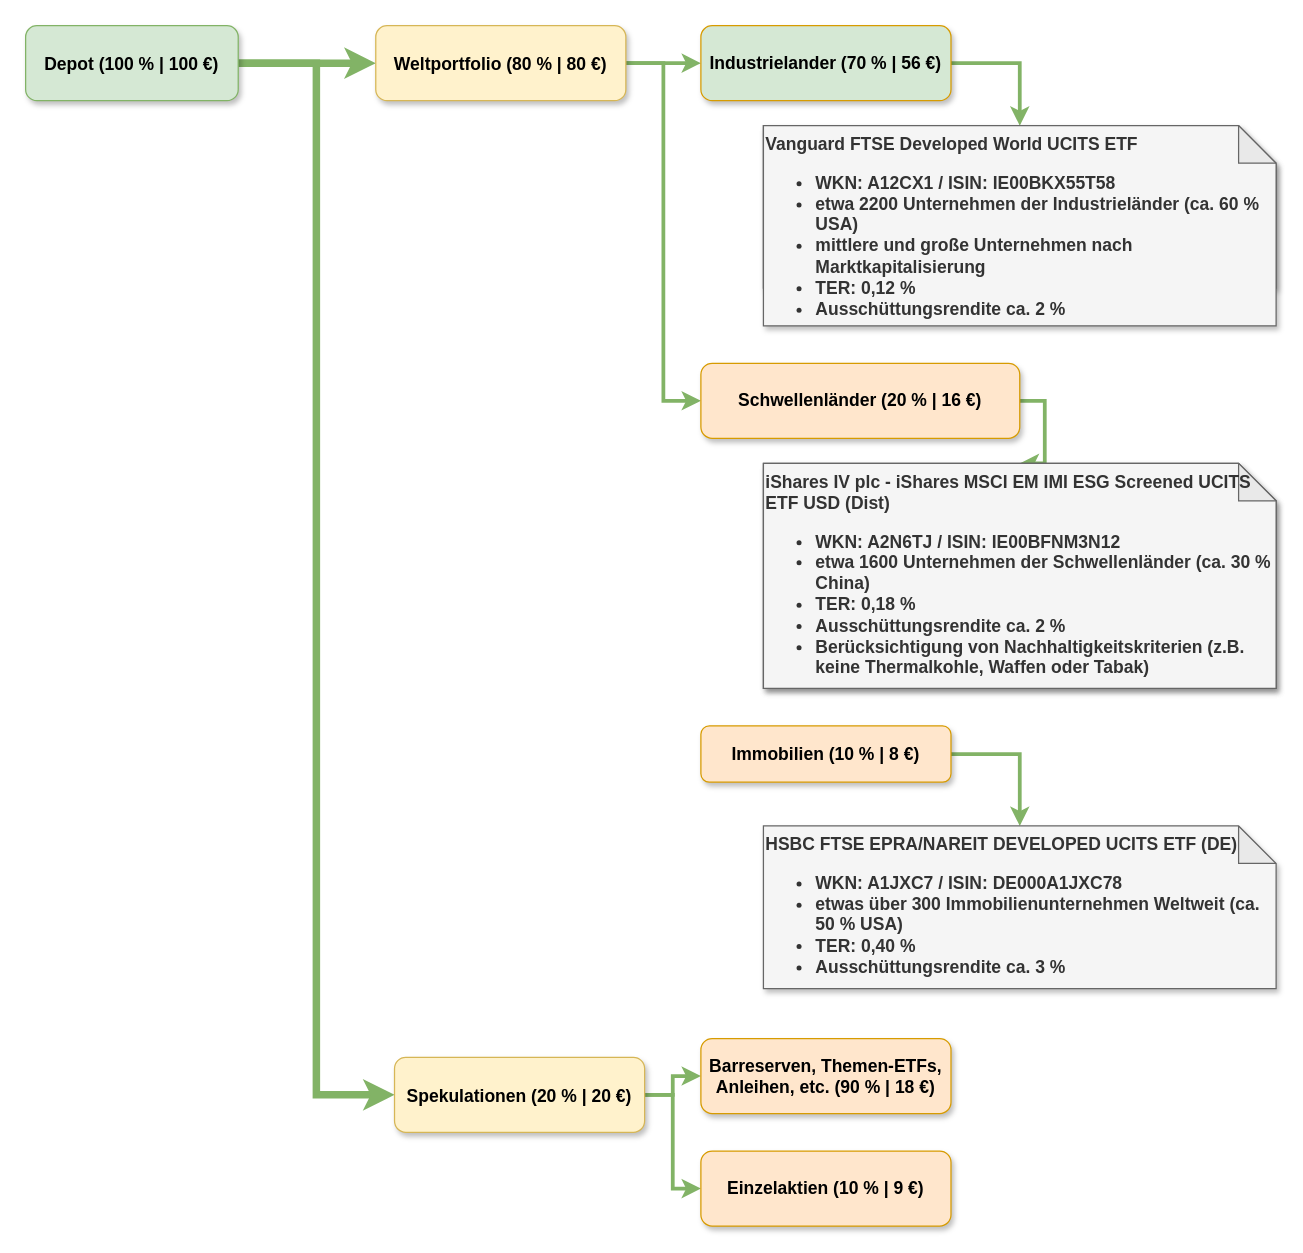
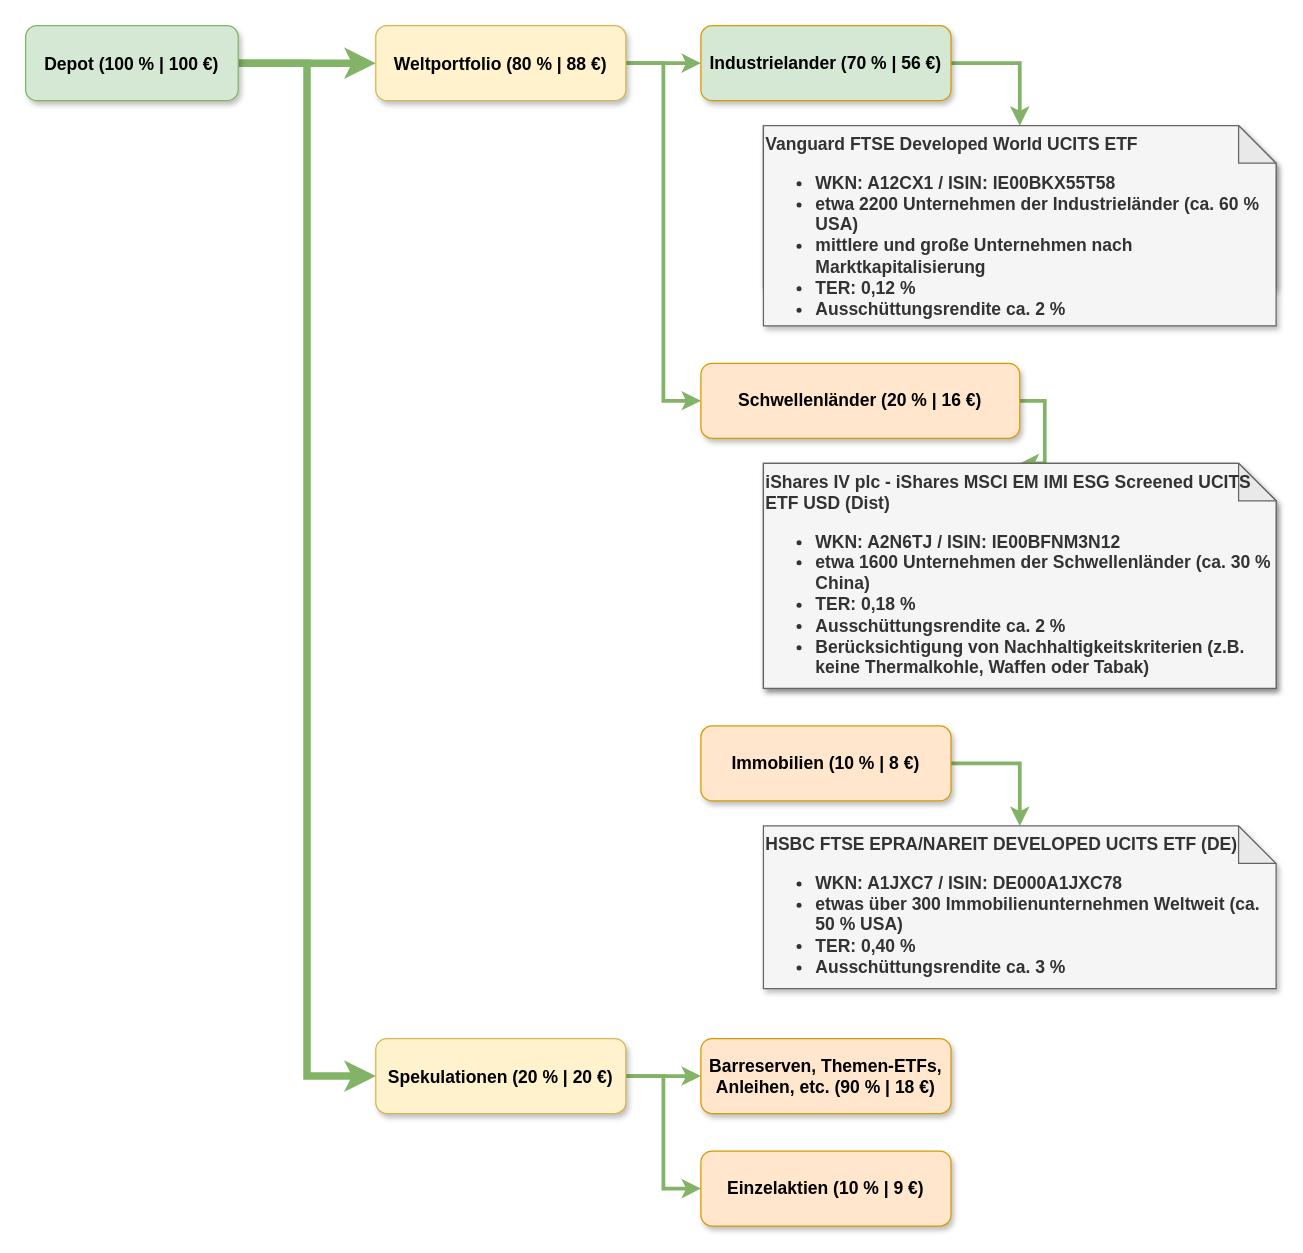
node "Weltportfolio (80 % | 80 €)": label "Weltportfolio (80 % | 80 €)" -> "Weltportfolio (80 % | 88 €)"
node "Immobilien (10 % | 8 €)": size 250x56 -> 250x75
node "Spekulationen (20 % | 20 €)": moved (519, 1094) -> (501, 1076)
